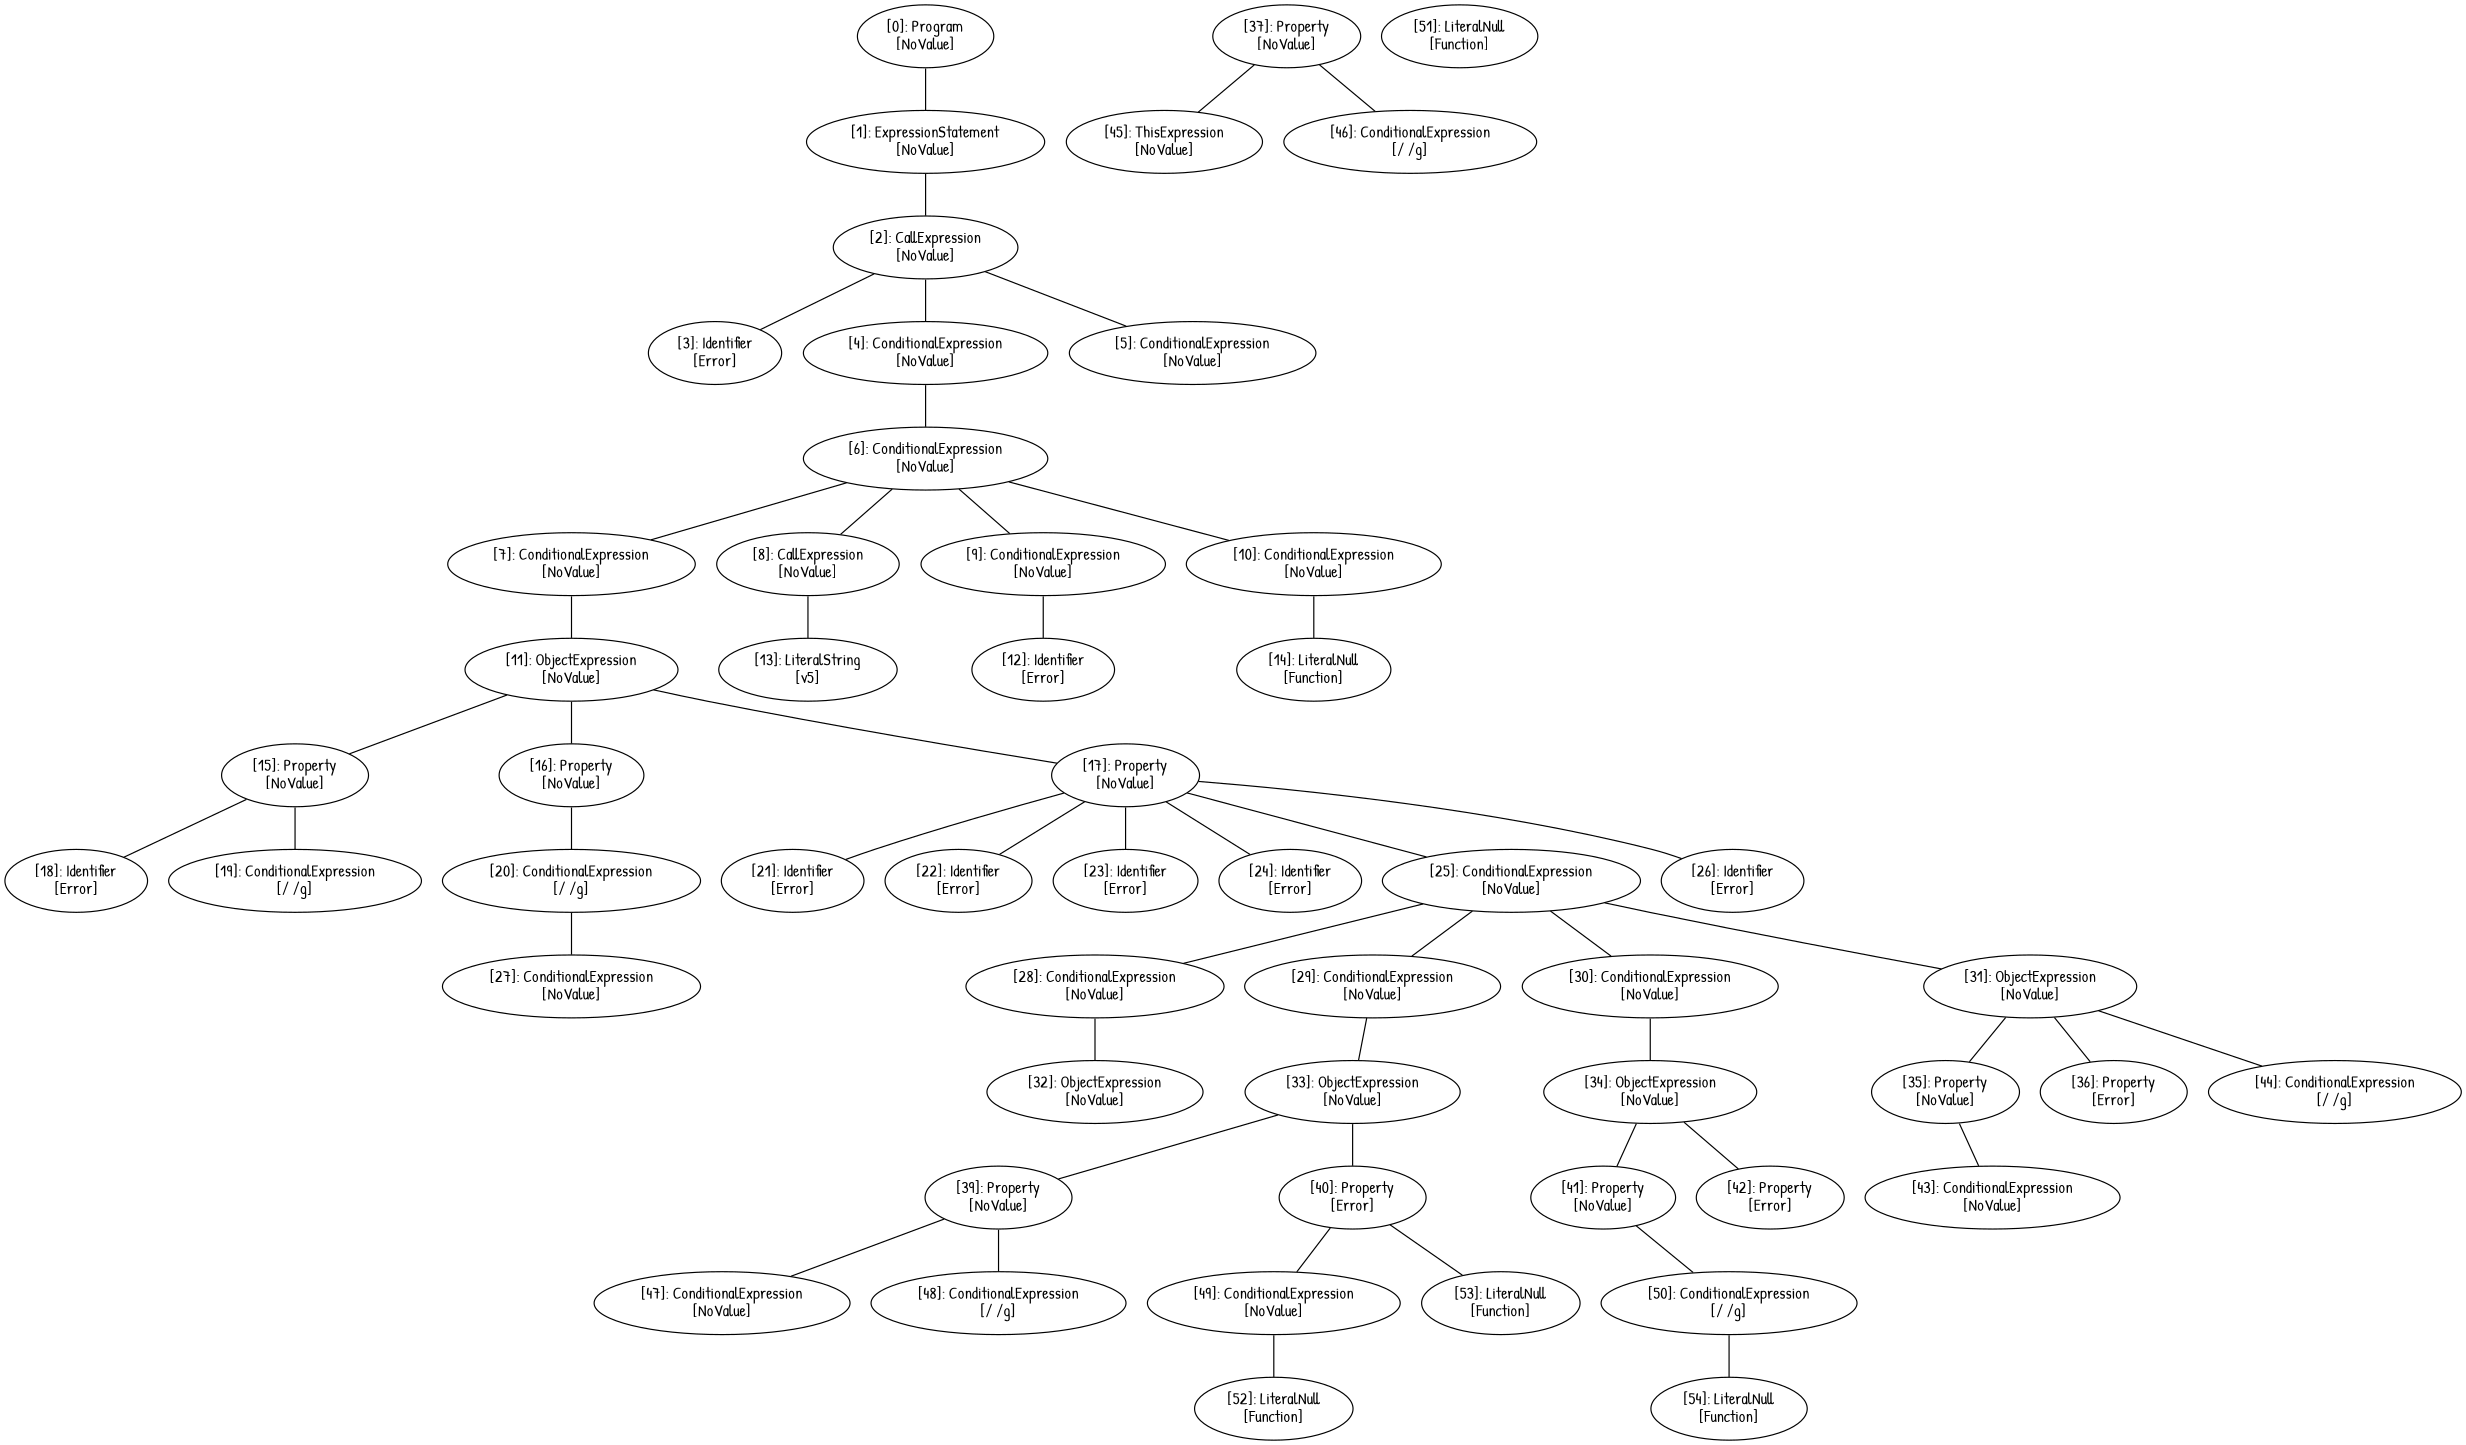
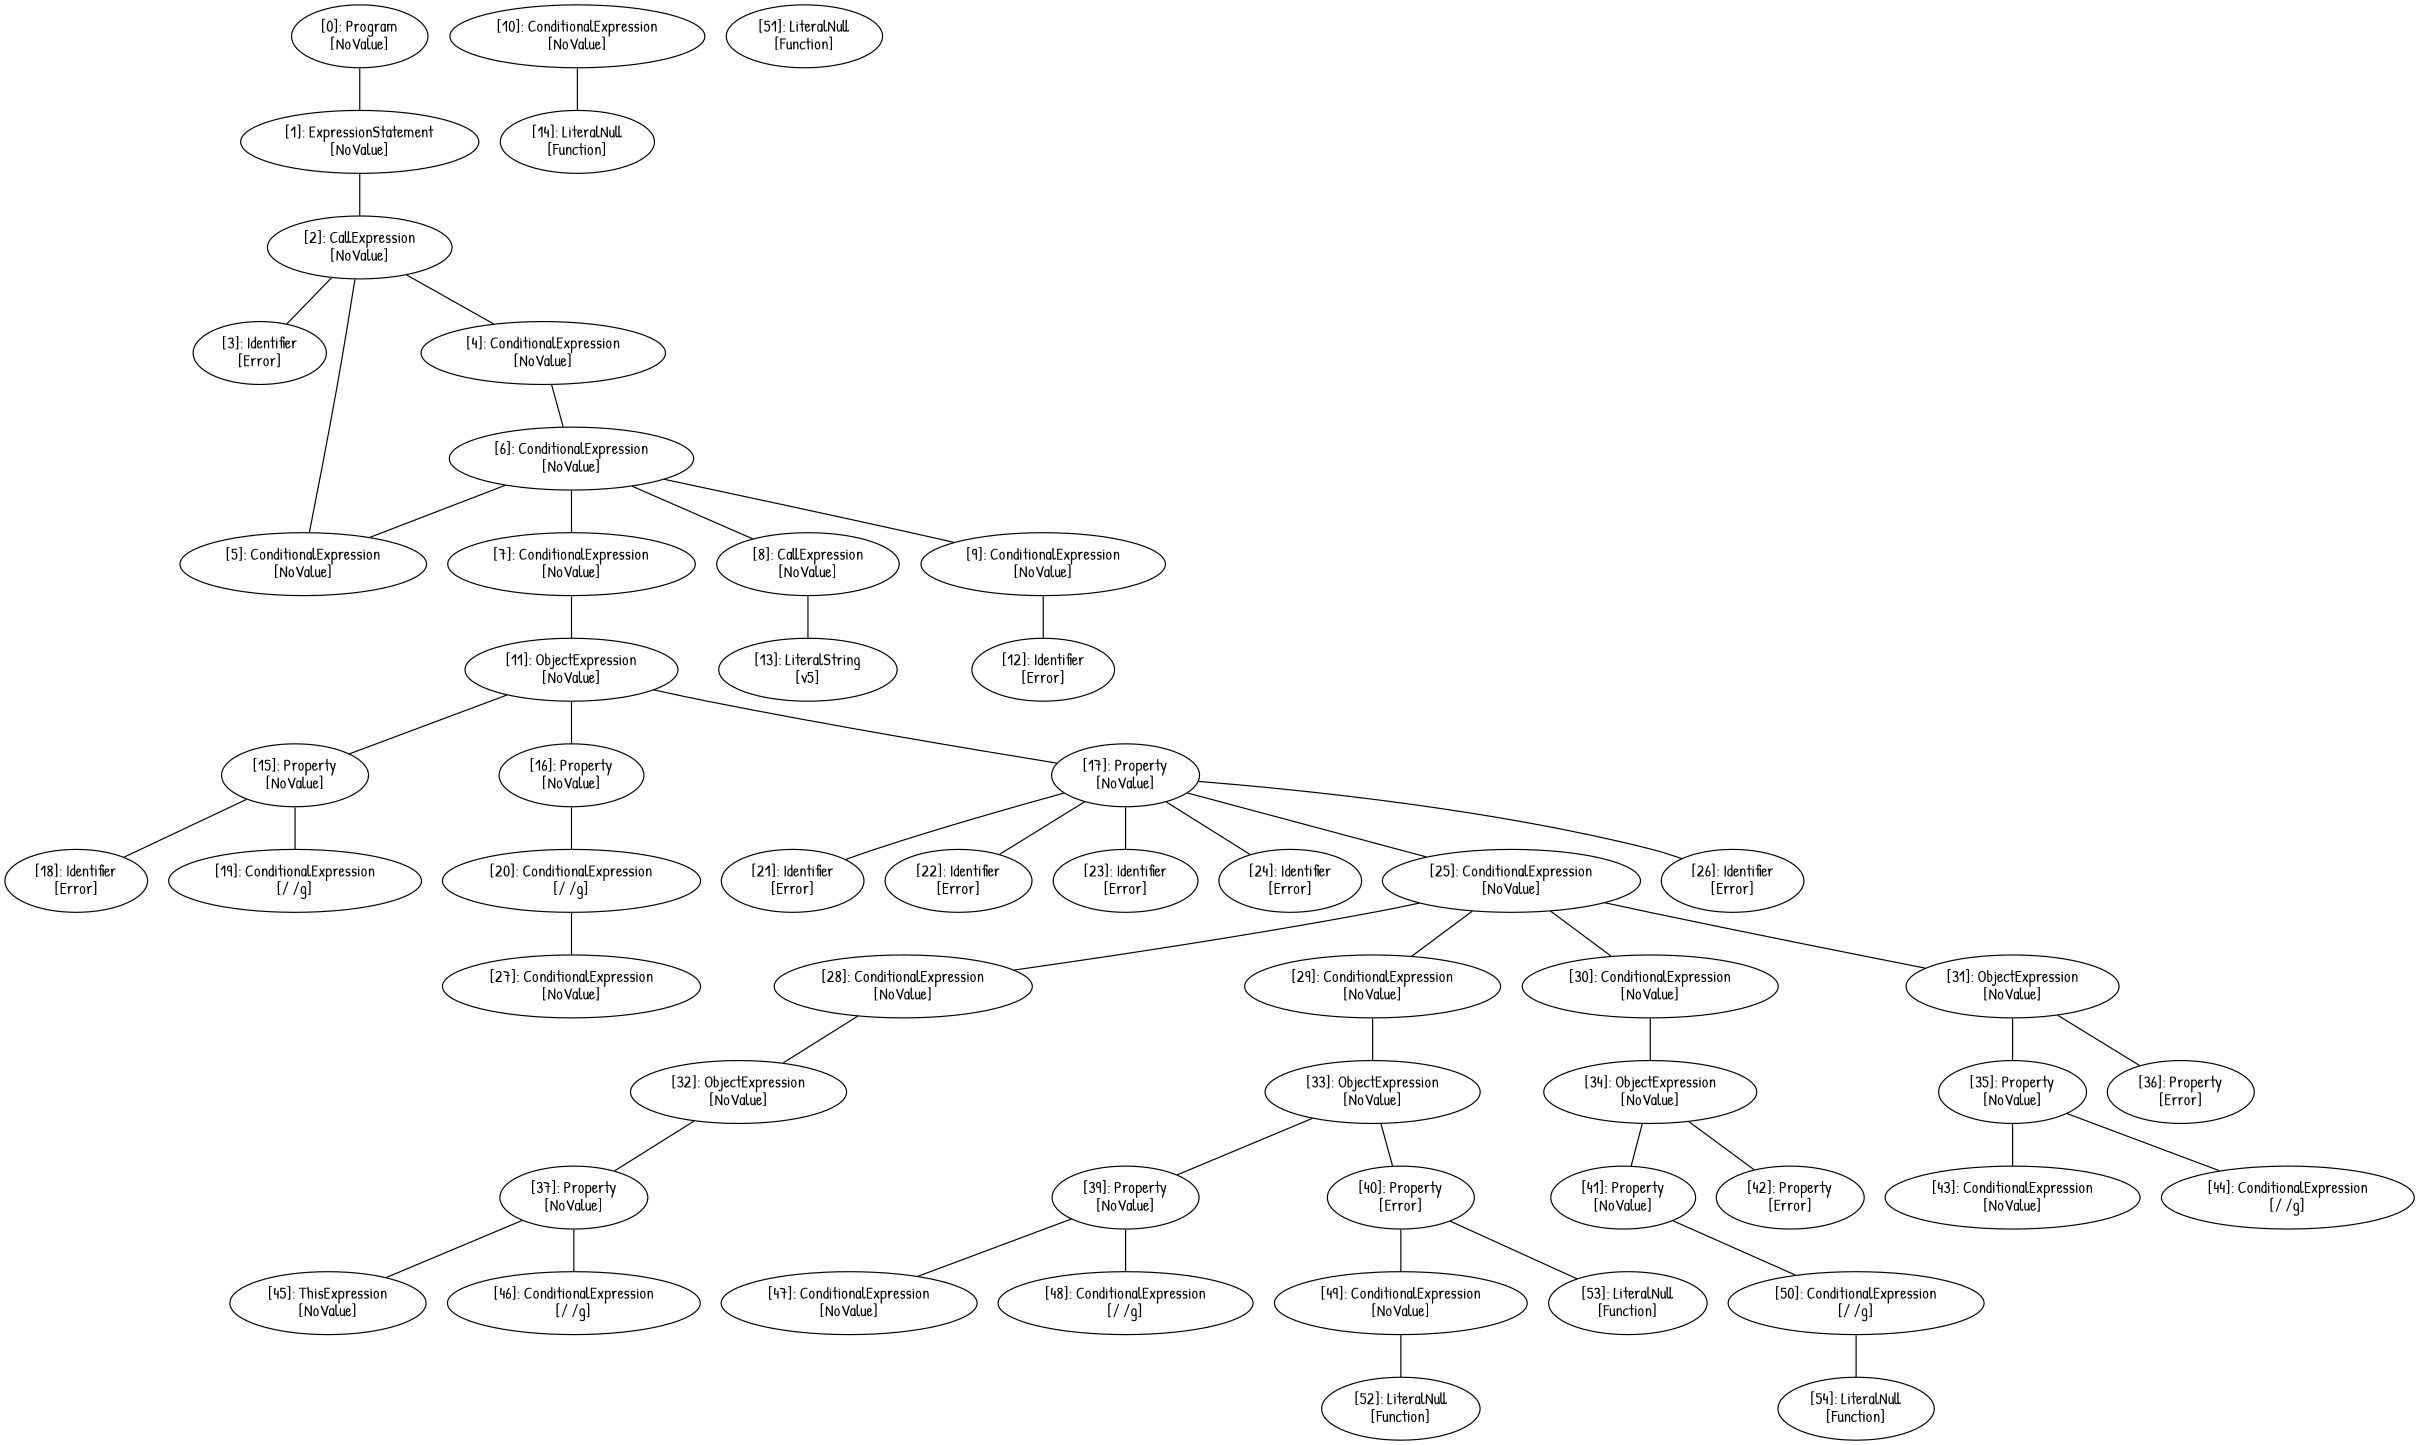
edge "[6]: ConditionalExpression [NoValue]" -- "[10]: ConditionalExpression [NoValue]": now "[6]: ConditionalExpression [NoValue]" -- "[5]: ConditionalExpression [NoValue]"
edge "[31]: ObjectExpression [NoValue]" -- "[44]: ConditionalExpression [/ /g]": now "[35]: Property [NoValue]" -- "[44]: ConditionalExpression [/ /g]"
edge "[32]: ObjectExpression [NoValue]" -- "[37]: Property [NoValue]": added
